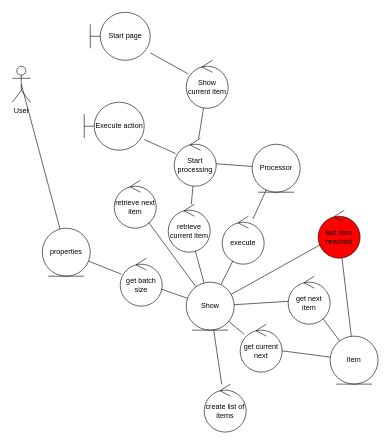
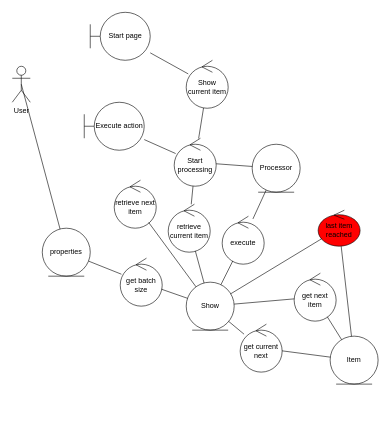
node "last item reached": size 42x48 -> 42x36
node "get next item": moved (309, 300) -> (315, 297)
edge "Show" -- "create list of items": removed
node "create list of items": removed
